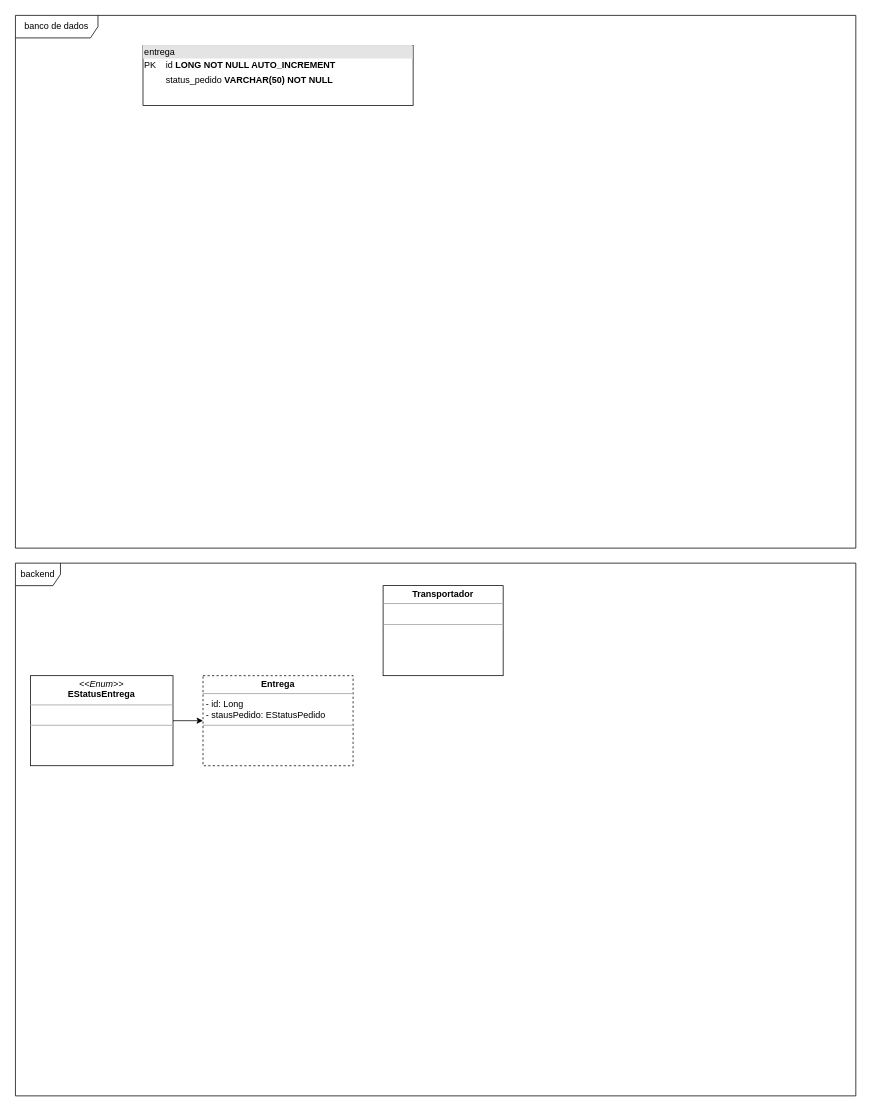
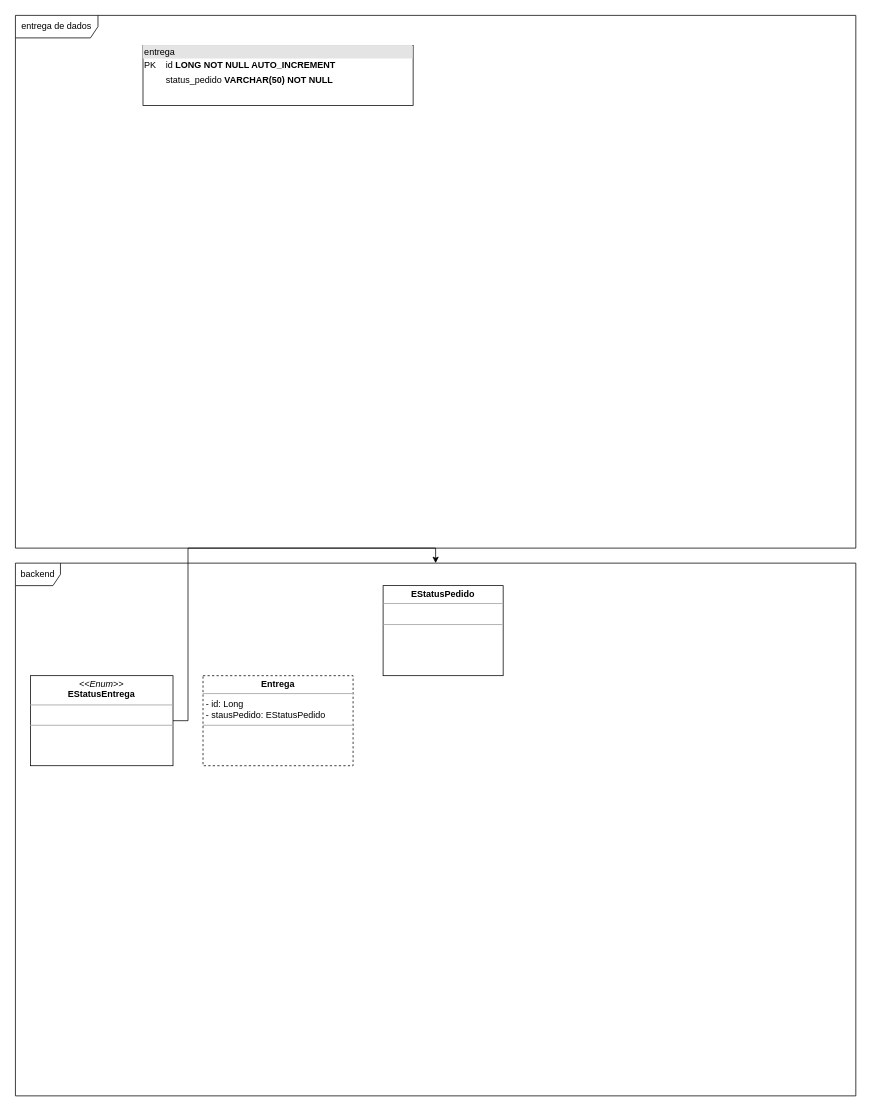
node "banco de dados": label "banco de dados" -> "entrega de dados"
node "Transportador": label "Transportador" -> "EStatusPedido"
edge "<<Enum>> EStatusEntrega" -> "Entrega - id: Long - stausPedido: EStatusPedido": now "<<Enum>> EStatusEntrega" -> "backend"
